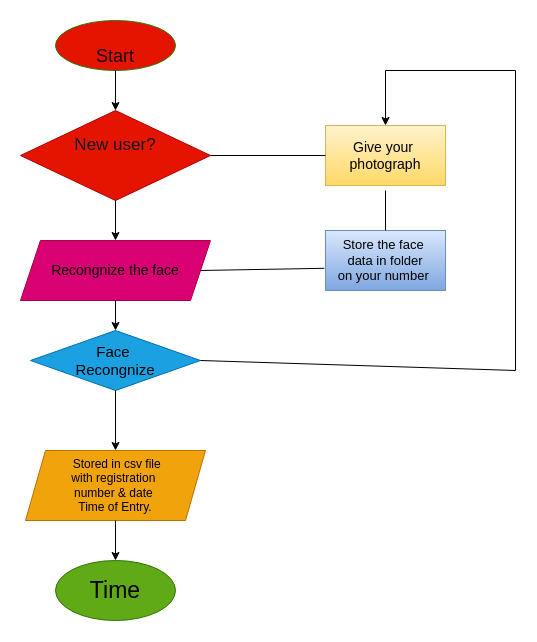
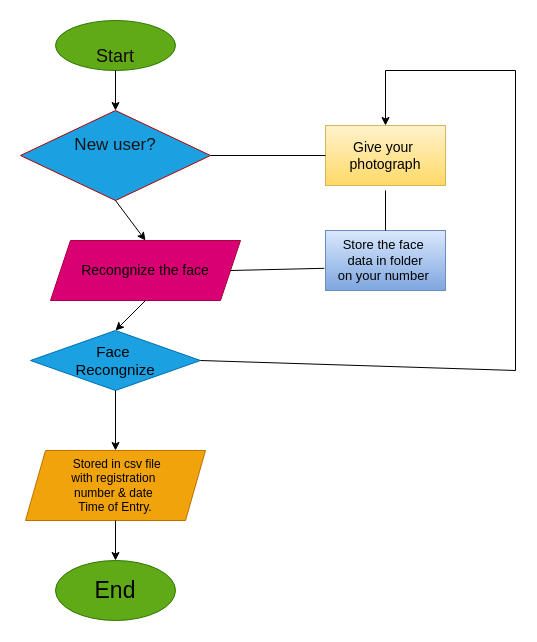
node "Start": fillcolor #e51400 -> #60a917
node "New user?": fillcolor #e51400 -> #1ba1e2
node "Recongnize the face": moved (116, 271) -> (146, 271)
node "Time": label "Time" -> "End"
